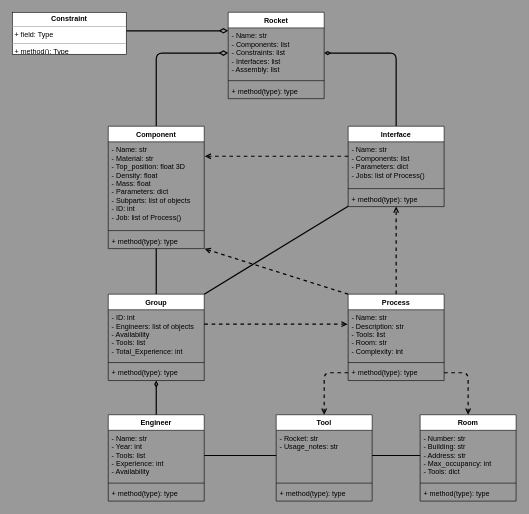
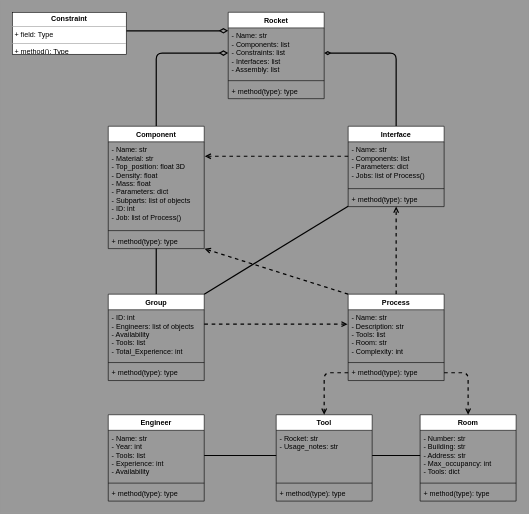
edge "Engineer" -> "Group": removed
